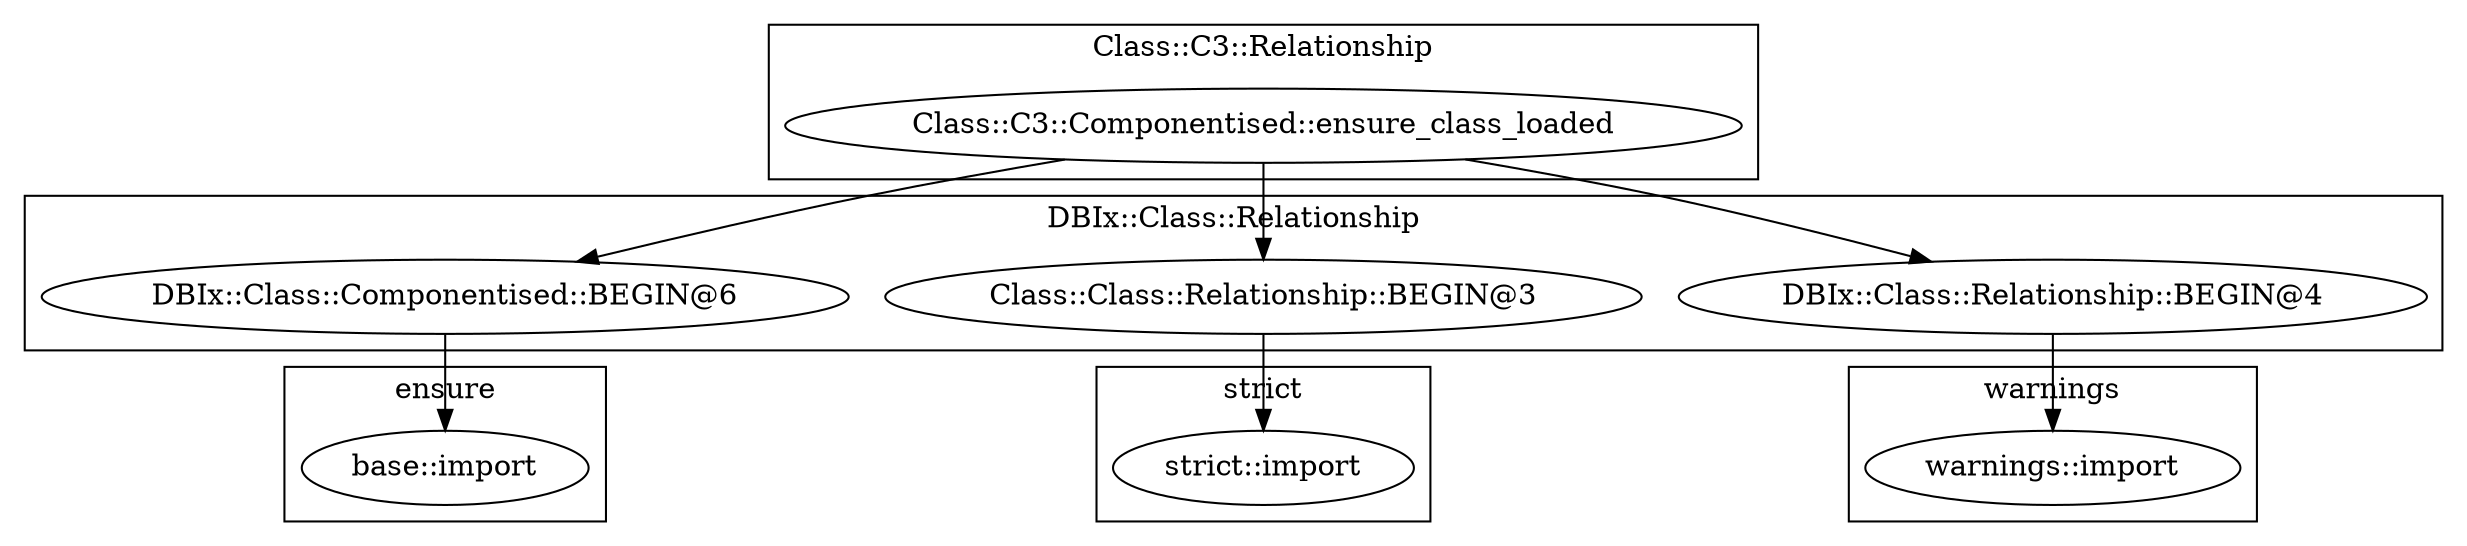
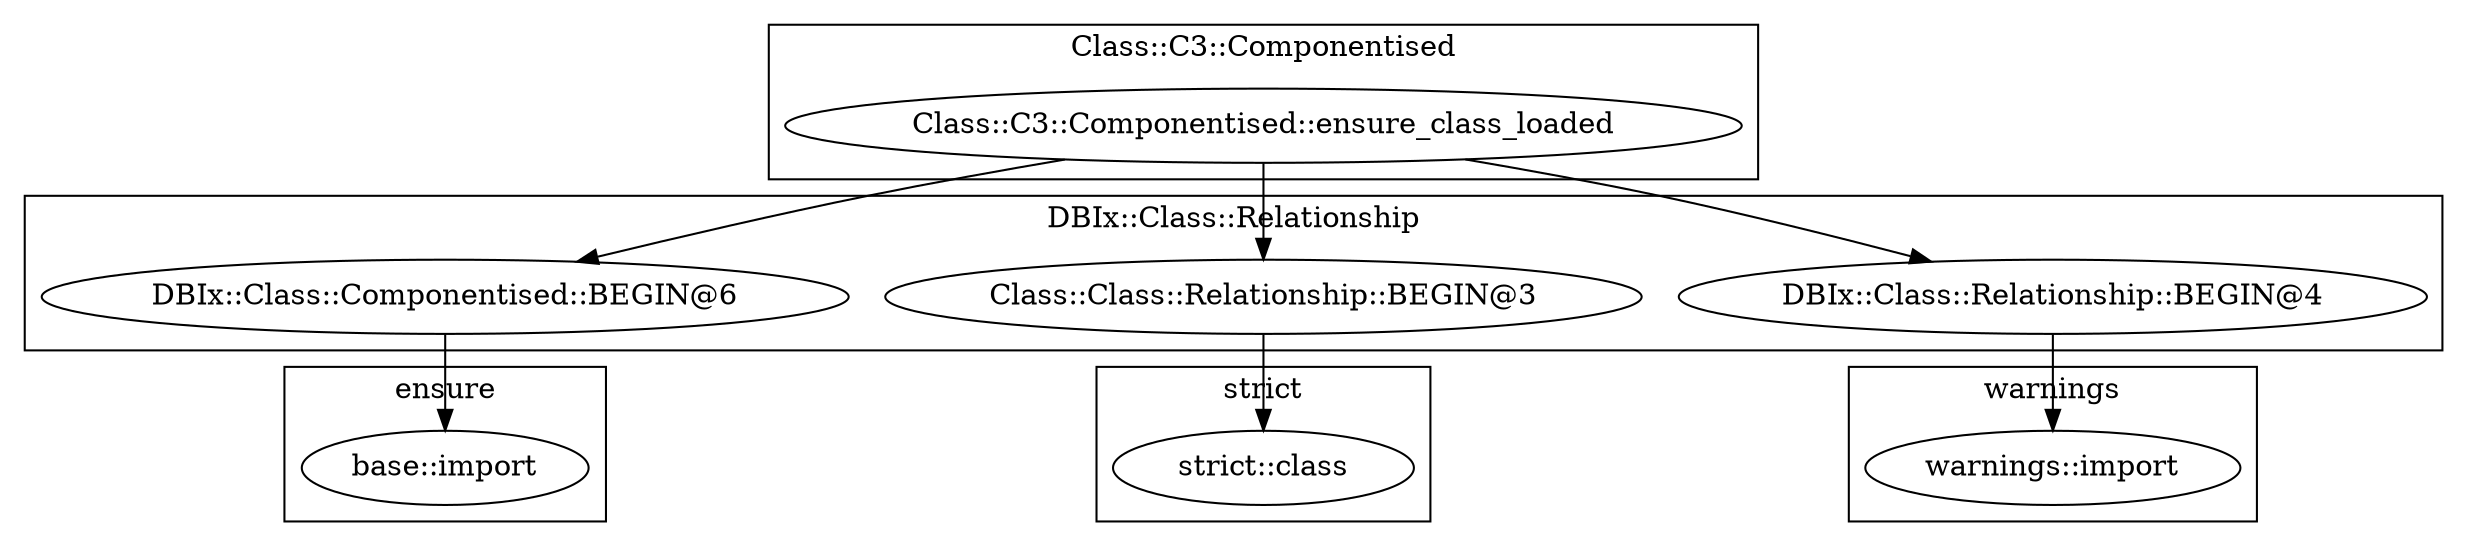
cluster "Class::C3::Relationship": label "Class::C3::Relationship" -> "Class::C3::Componentised"
node "strict::import": label "strict::import" -> "strict::class"
